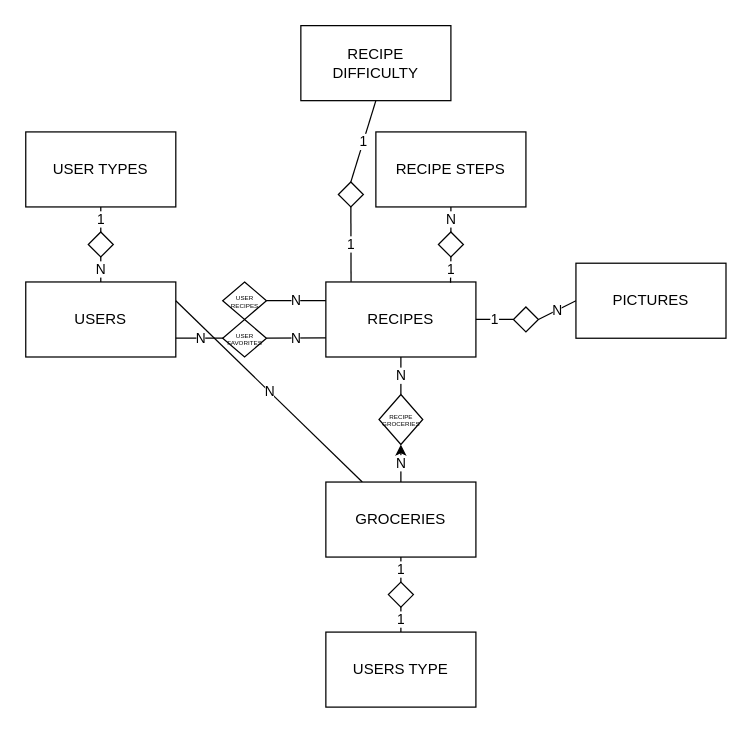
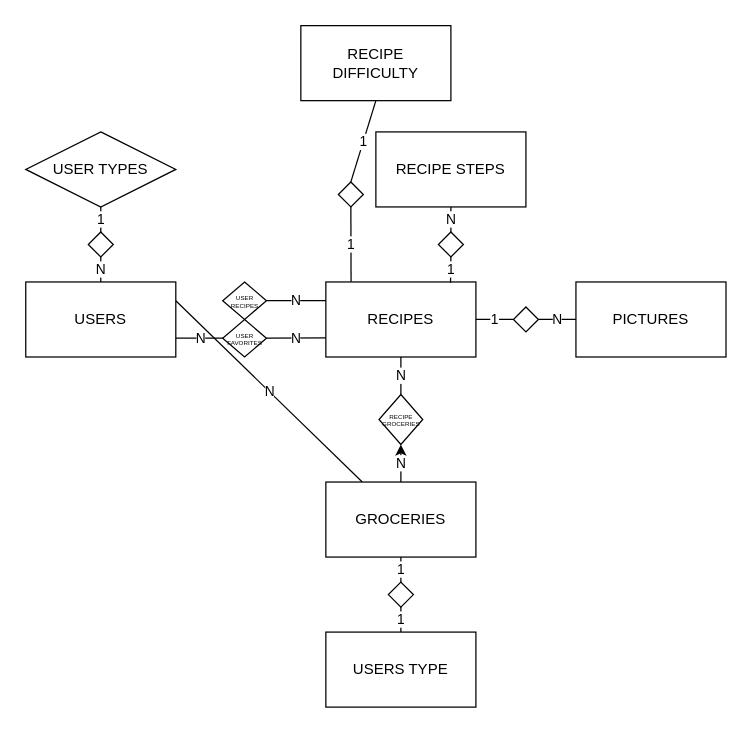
node "USER TYPES": shape rectangle -> diamond
node "PICTURES": moved (651, 301) -> (651, 319)
